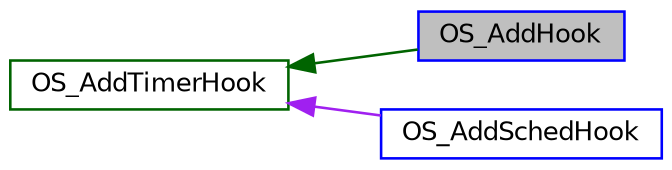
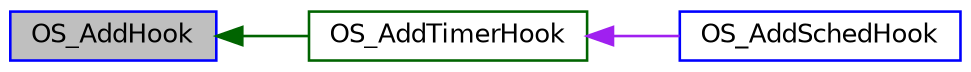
edge "OS_AddHook" -> "OS_AddTimerHook": reversed
